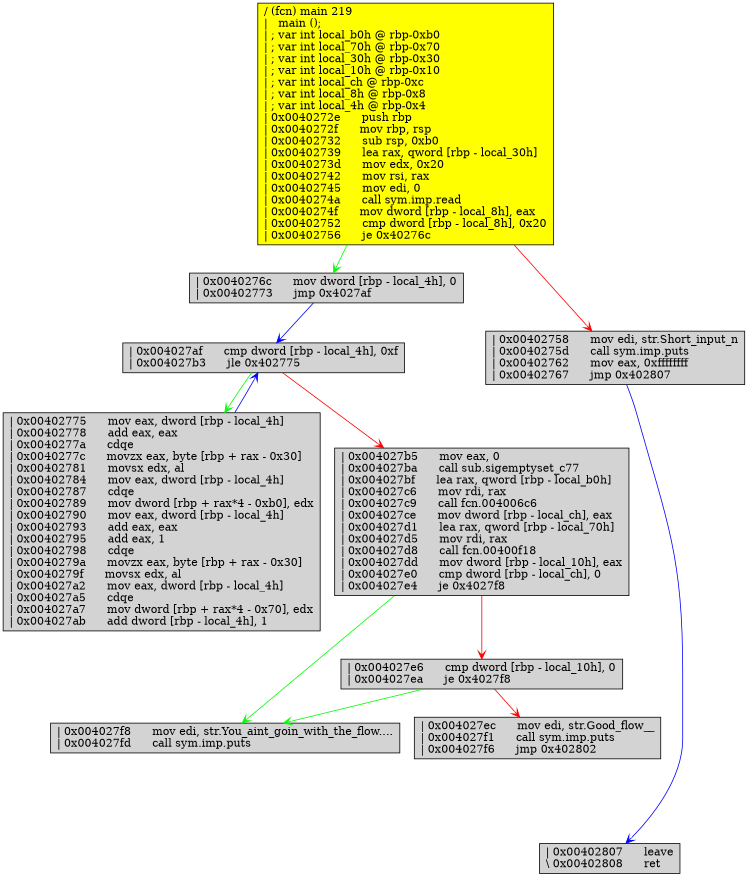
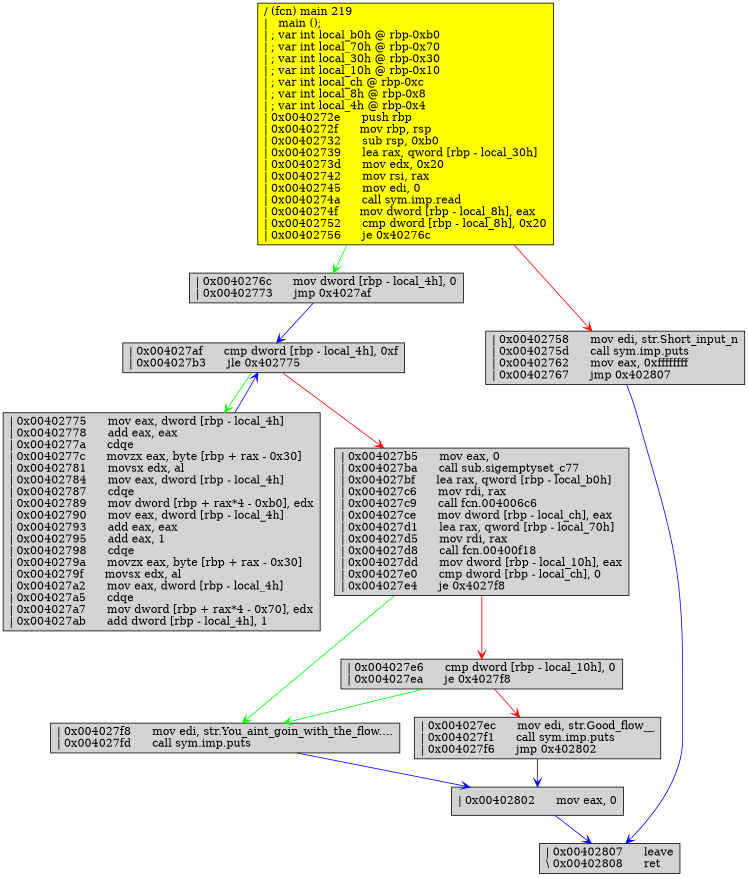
node "| 0x00402802      mov eax, 0": added
